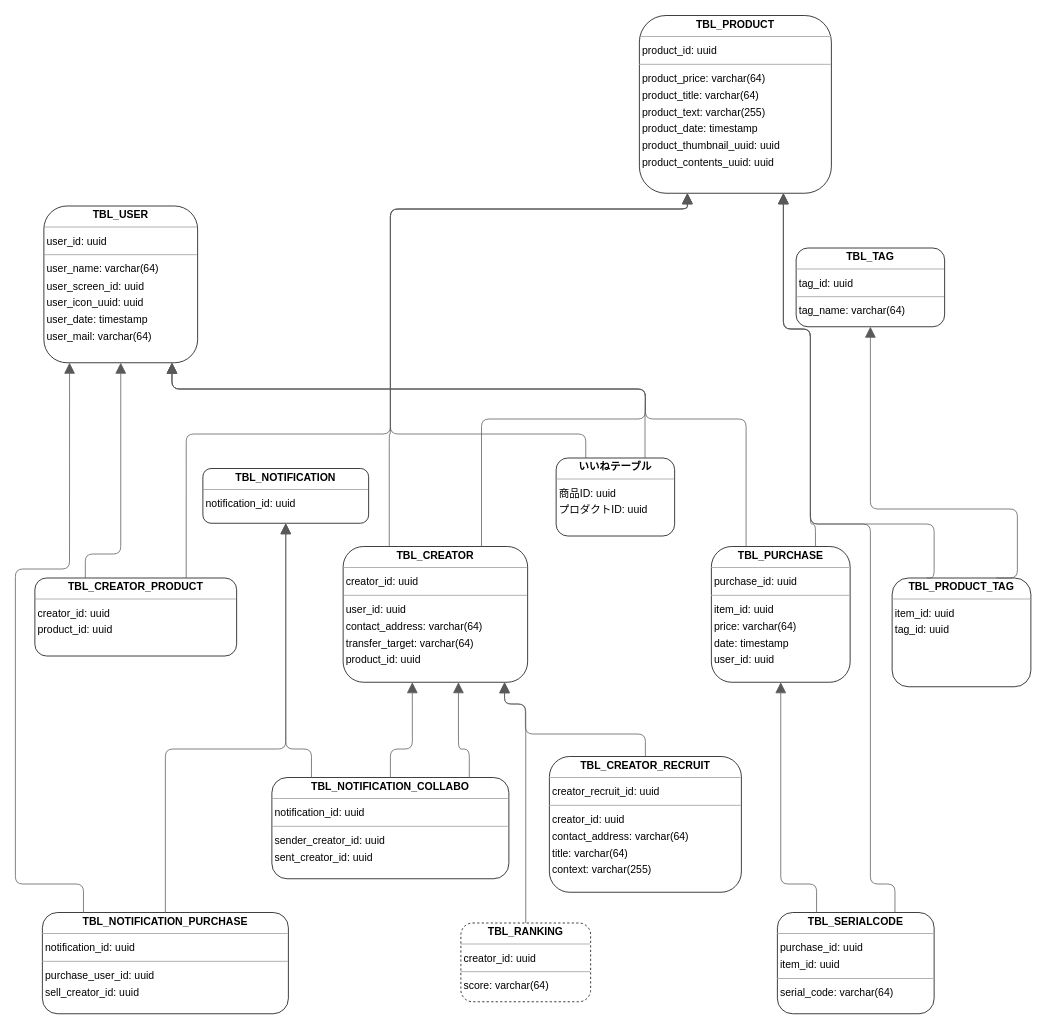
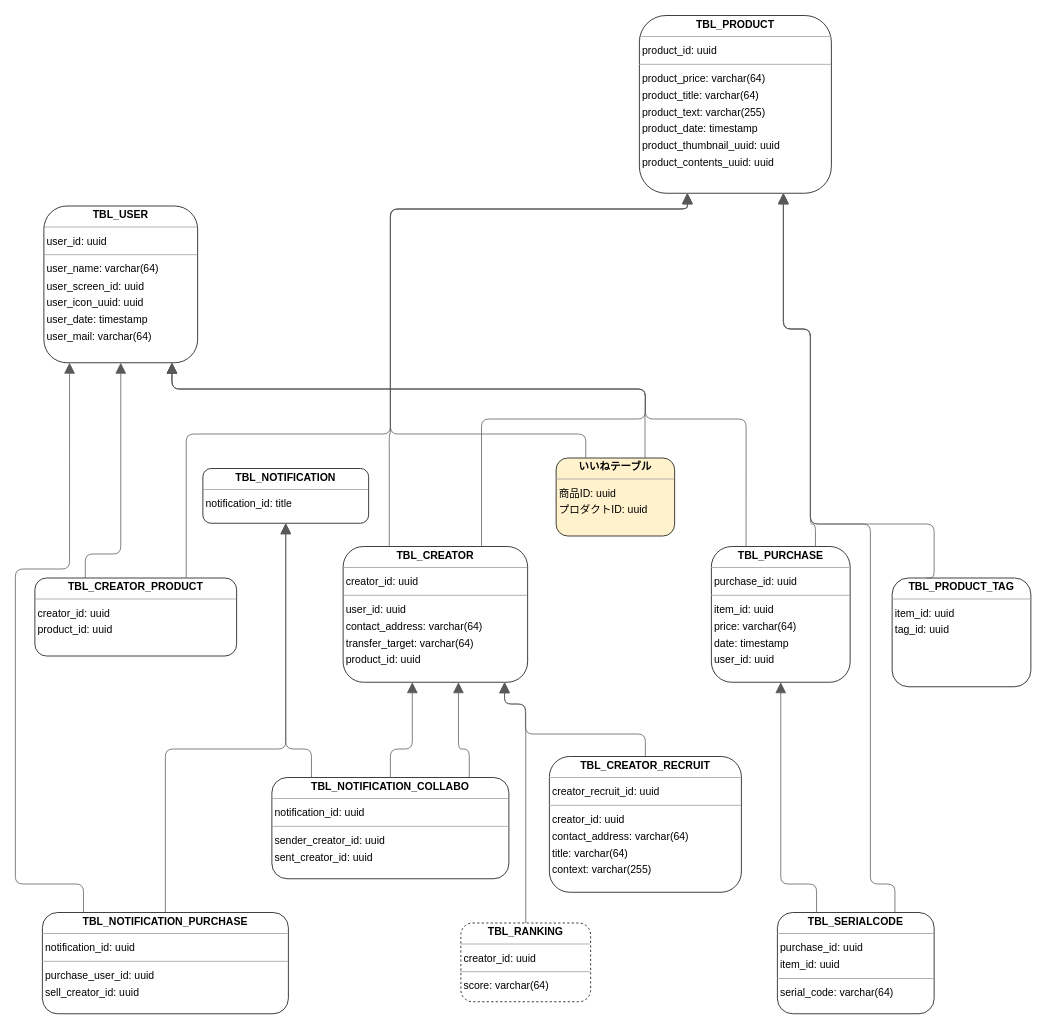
node "TBL_TAG tag_id: uuid tag_name: varchar(64)": removed
edge "TBL_PRODUCT_TAG item_id: uuid tag_id: uuid" -> "TBL_TAG tag_id: uuid tag_name: varchar(64)": removed
node "TBL_NOTIFICATION notification_id: uuid": label "TBL_NOTIFICATION notification_id: uuid" -> "TBL_NOTIFICATION notification_id: title"
node "いいねテーブル 商品ID: uuid プロダクトID: uuid": fillcolor #ffffff -> #fff2cc
